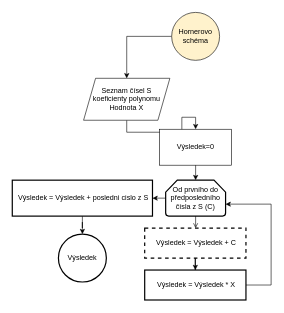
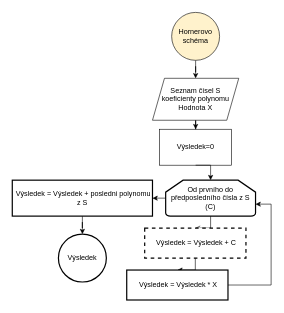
node "Seznam čísel S koeficienty polynomu Hodnota X": moved (127, 99) -> (196, 99)
node "Výsledek = Výsledek + posledni cislo z S": label "Výsledek = Výsledek + posledni cislo z S" -> "Výsledek = Výsledek + posledni polynomu z S"
node "Od prvního do předposledního čísla z S (C)": size 60x36 -> 90x36
node "Výsledek = Výsledek * X": moved (196, 285) -> (178, 285)
